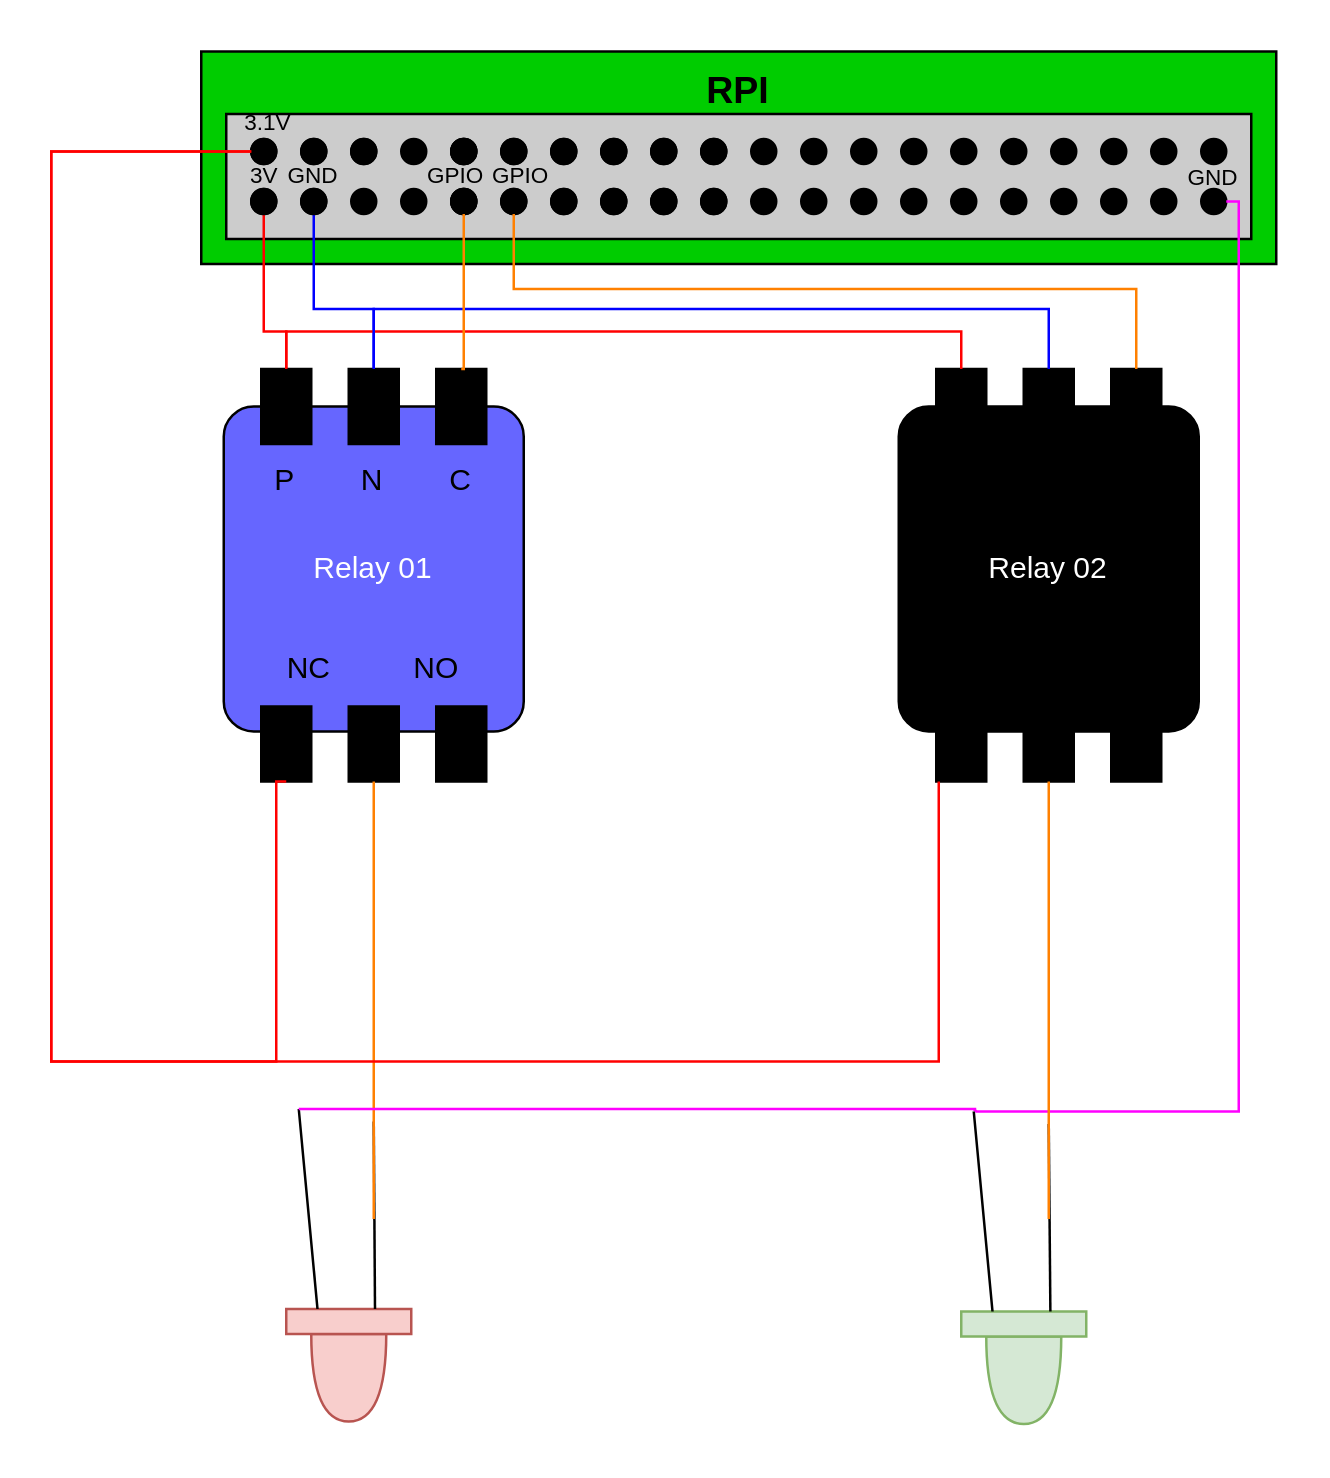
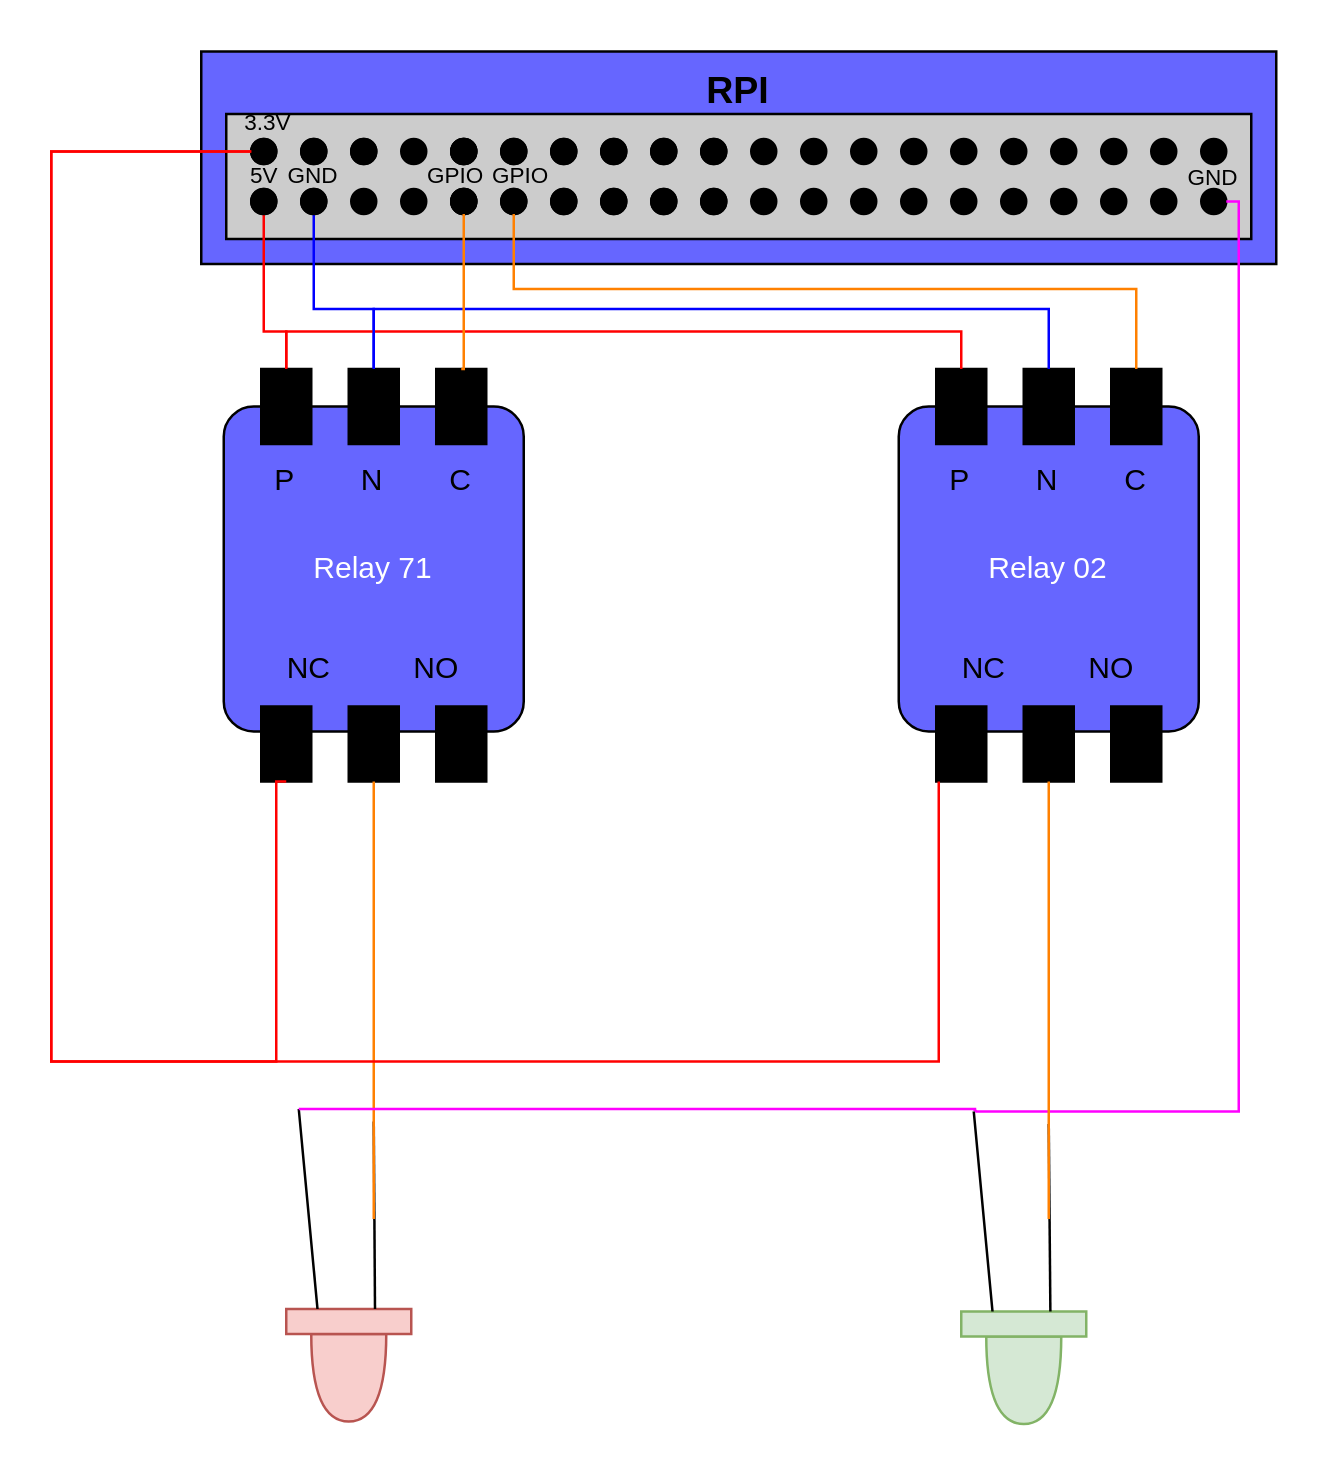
node "RPI": fillcolor #00cc00 -> #6666ff
node "3.1V": label "3.1V" -> "3.3V"
node "3V": label "3V" -> "5V"
node "Relay 01": label "Relay 01" -> "Relay 71"
node "Relay 02": fillcolor #000000 -> #6666ff
